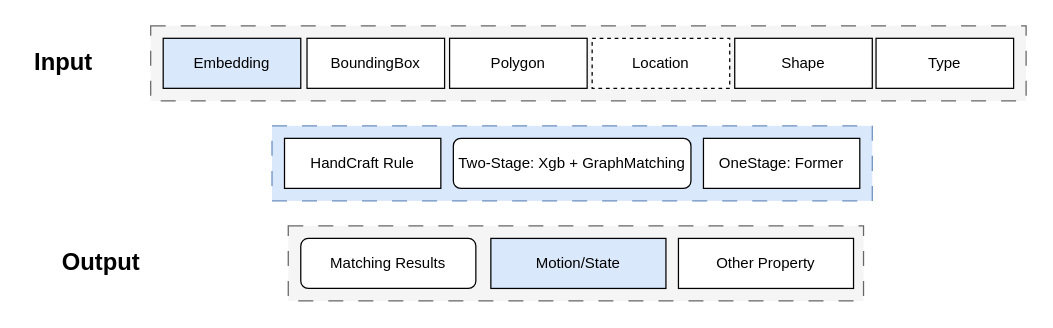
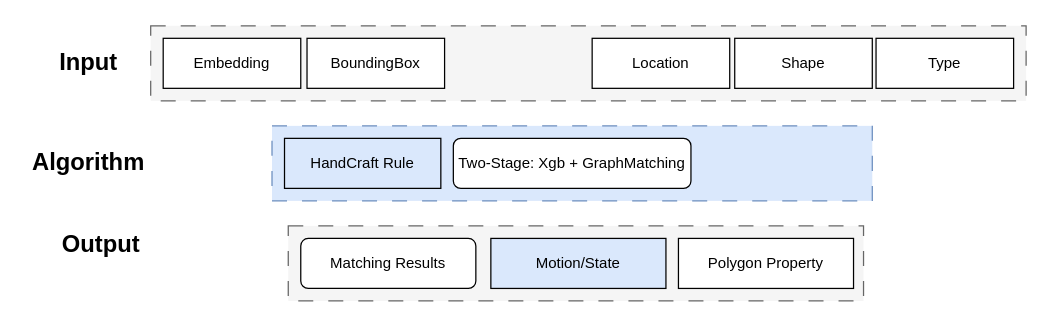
node "Input": moved (63, 63) -> (88, 63)
node "Embedding": fillcolor #dae8fc -> #ffffff
node "Polygon": removed
node "Location": style dashed -> solid
node "Algorithm": added
node "HandCraft Rule": fillcolor #ffffff -> #dae8fc
node "OneStage: Former": removed
node "Output": moved (101, 263) -> (101, 244)
node "Other Property": label "Other Property" -> "Polygon Property"
